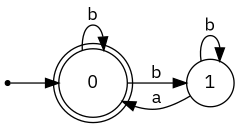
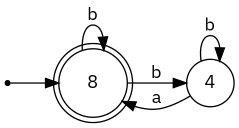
node "0": label "0" -> "8"
node "1": label "1" -> "4"
